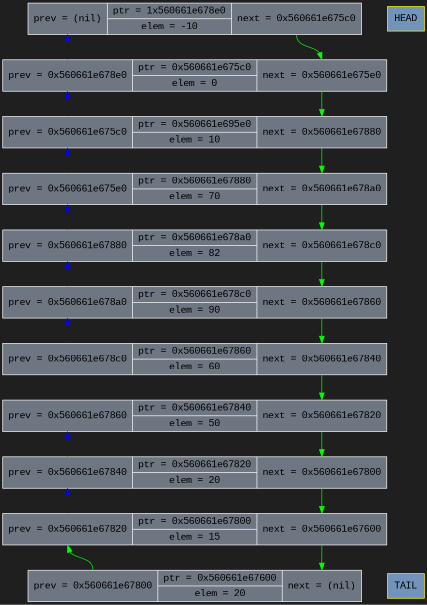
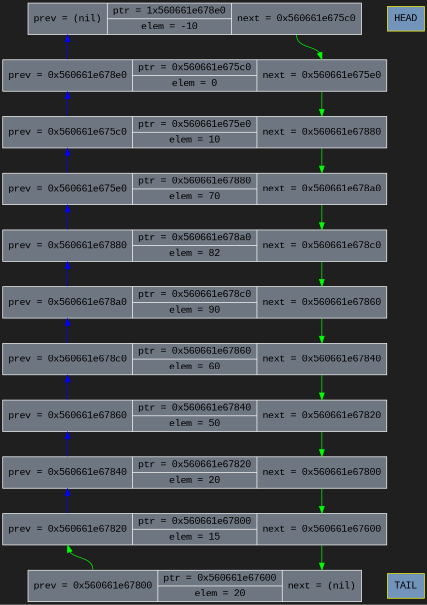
node "prev = 0x560661e675c0": text "ptr = 0x560661e695e0" -> "ptr = 0x560661e675e0"
edge "prev = 0x560661e67860" -> "prev = 0x560661e678c0": added
